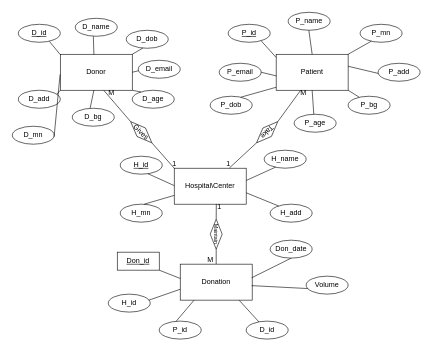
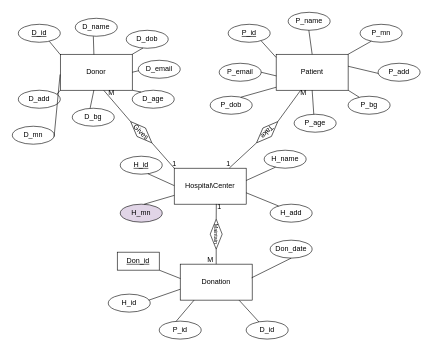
node "H_mn": fillcolor #ffffff -> #e1d5e7
node "Volume": removed
edge "Donation" -- "Volume": removed
